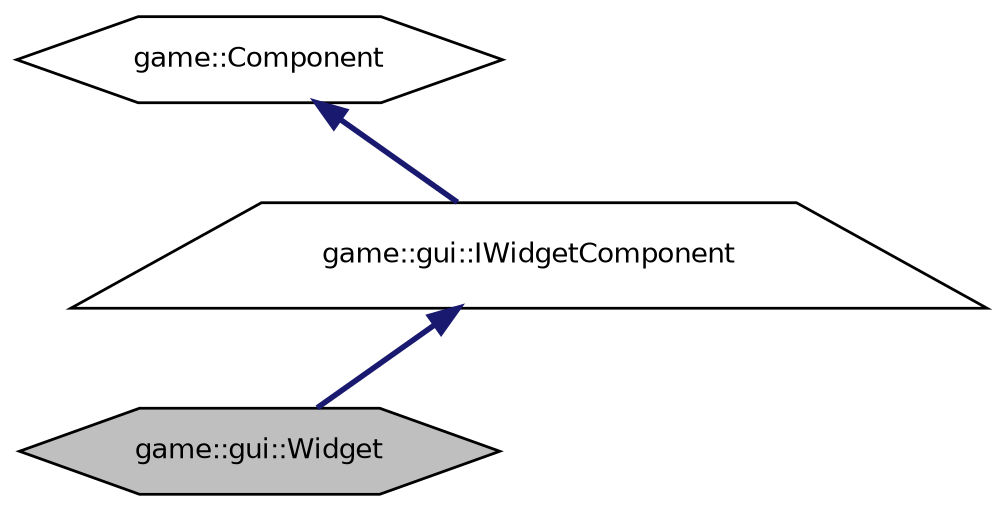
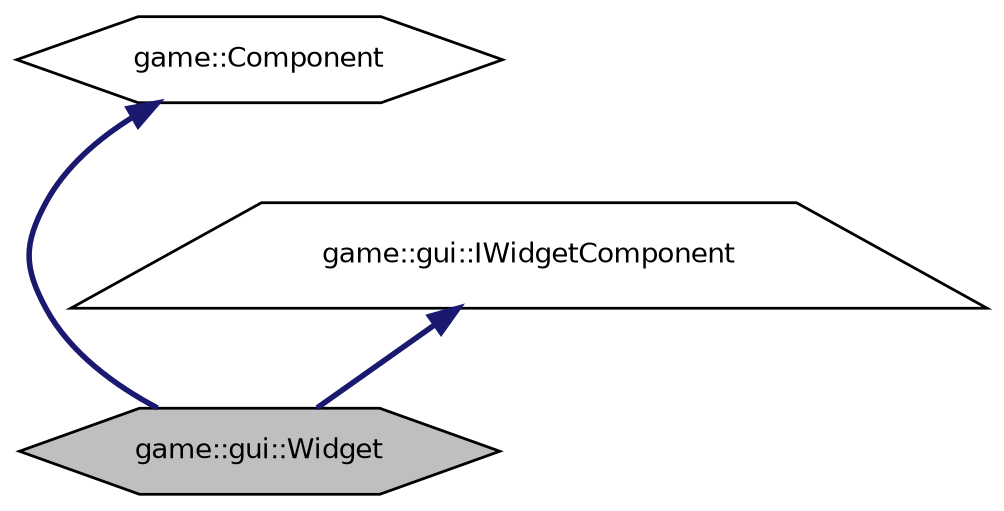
edge "game::gui::IWidgetComponent" -> "game::Component": now "game::gui::Widget" -> "game::Component"
